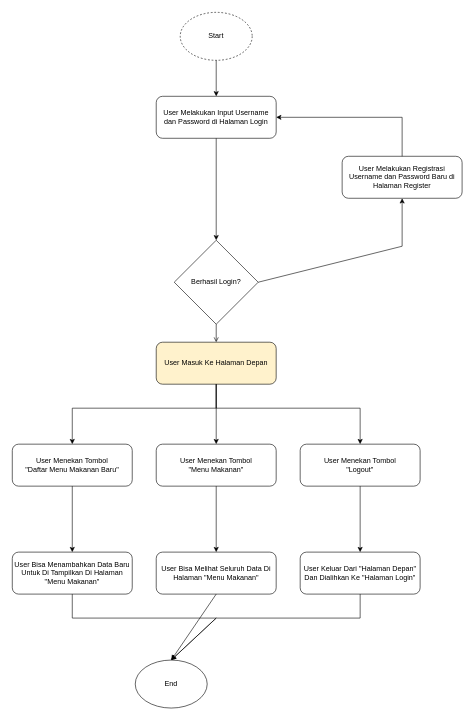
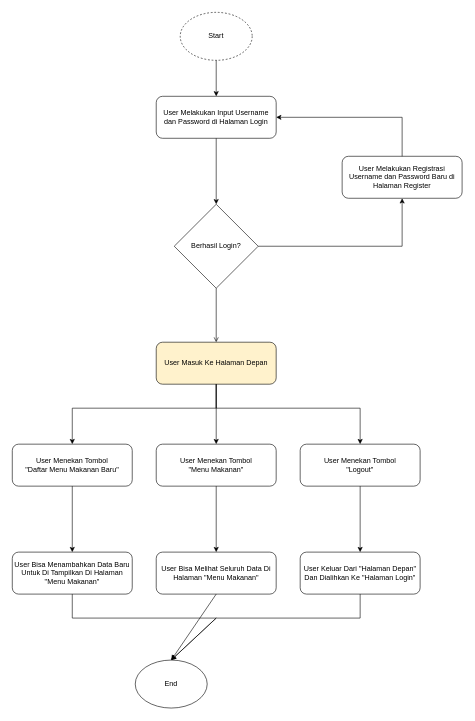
node "Berhasil Login?": moved (216, 282) -> (216, 246)
